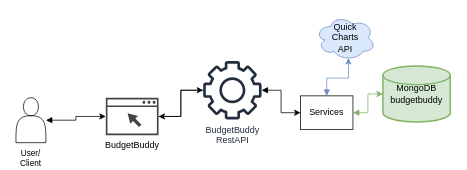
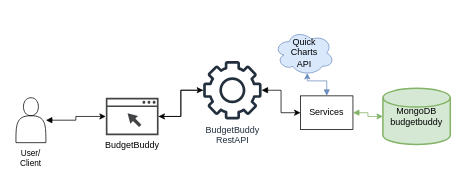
node "Quick Charts API": moved (345, 38) -> (304, 53)
node "MongoDB budgetbuddy": moved (417, 94) -> (417, 117)
